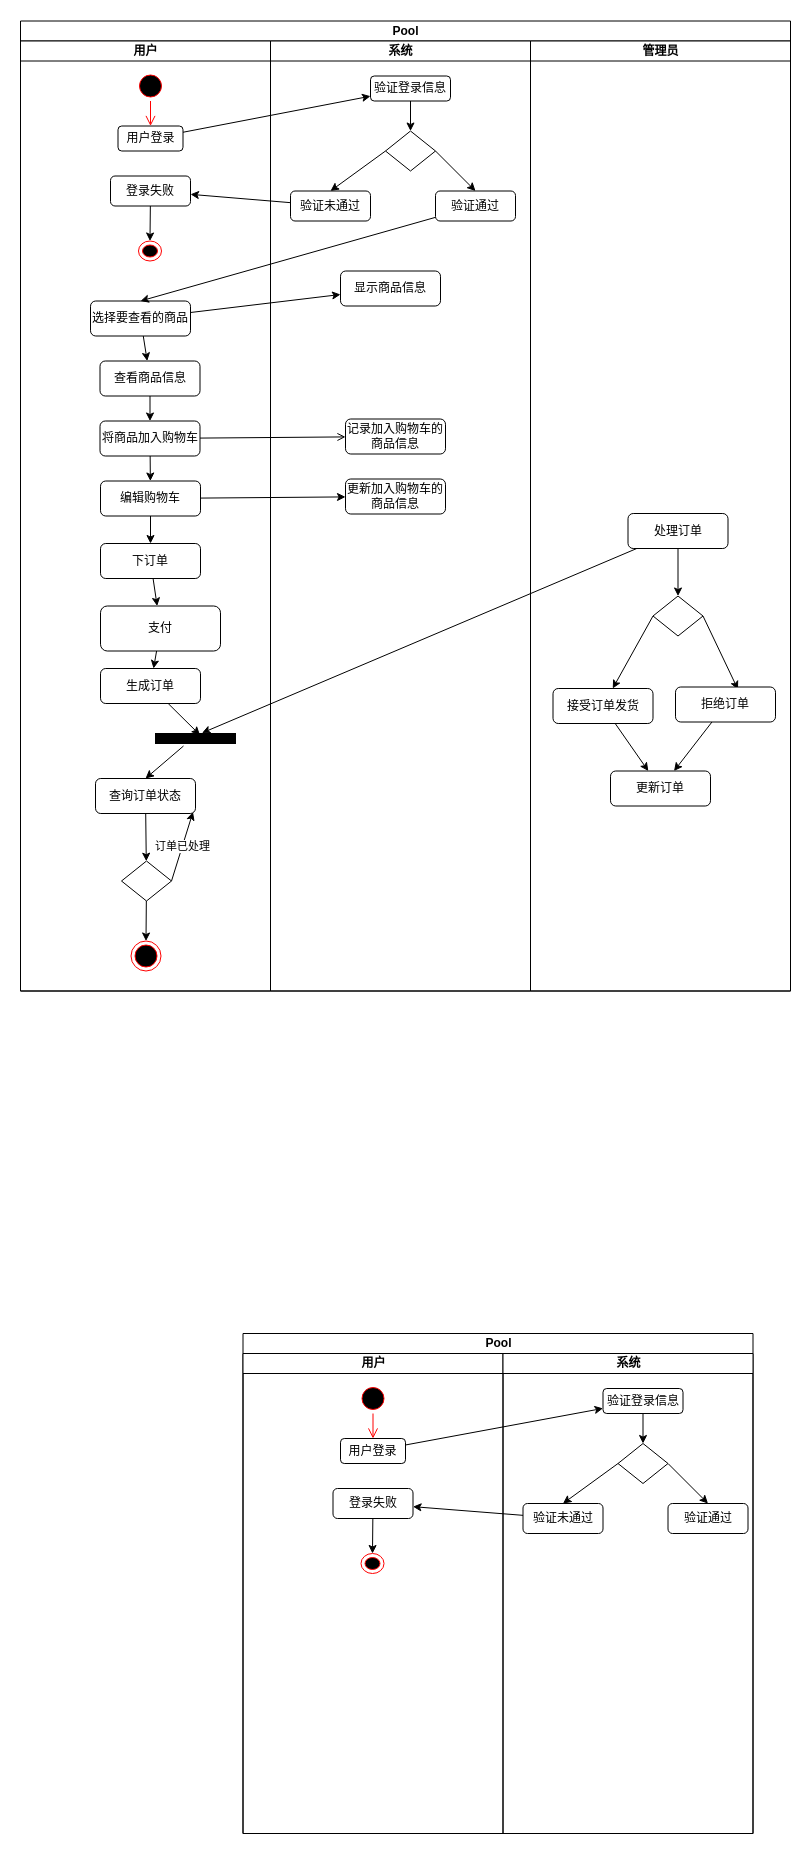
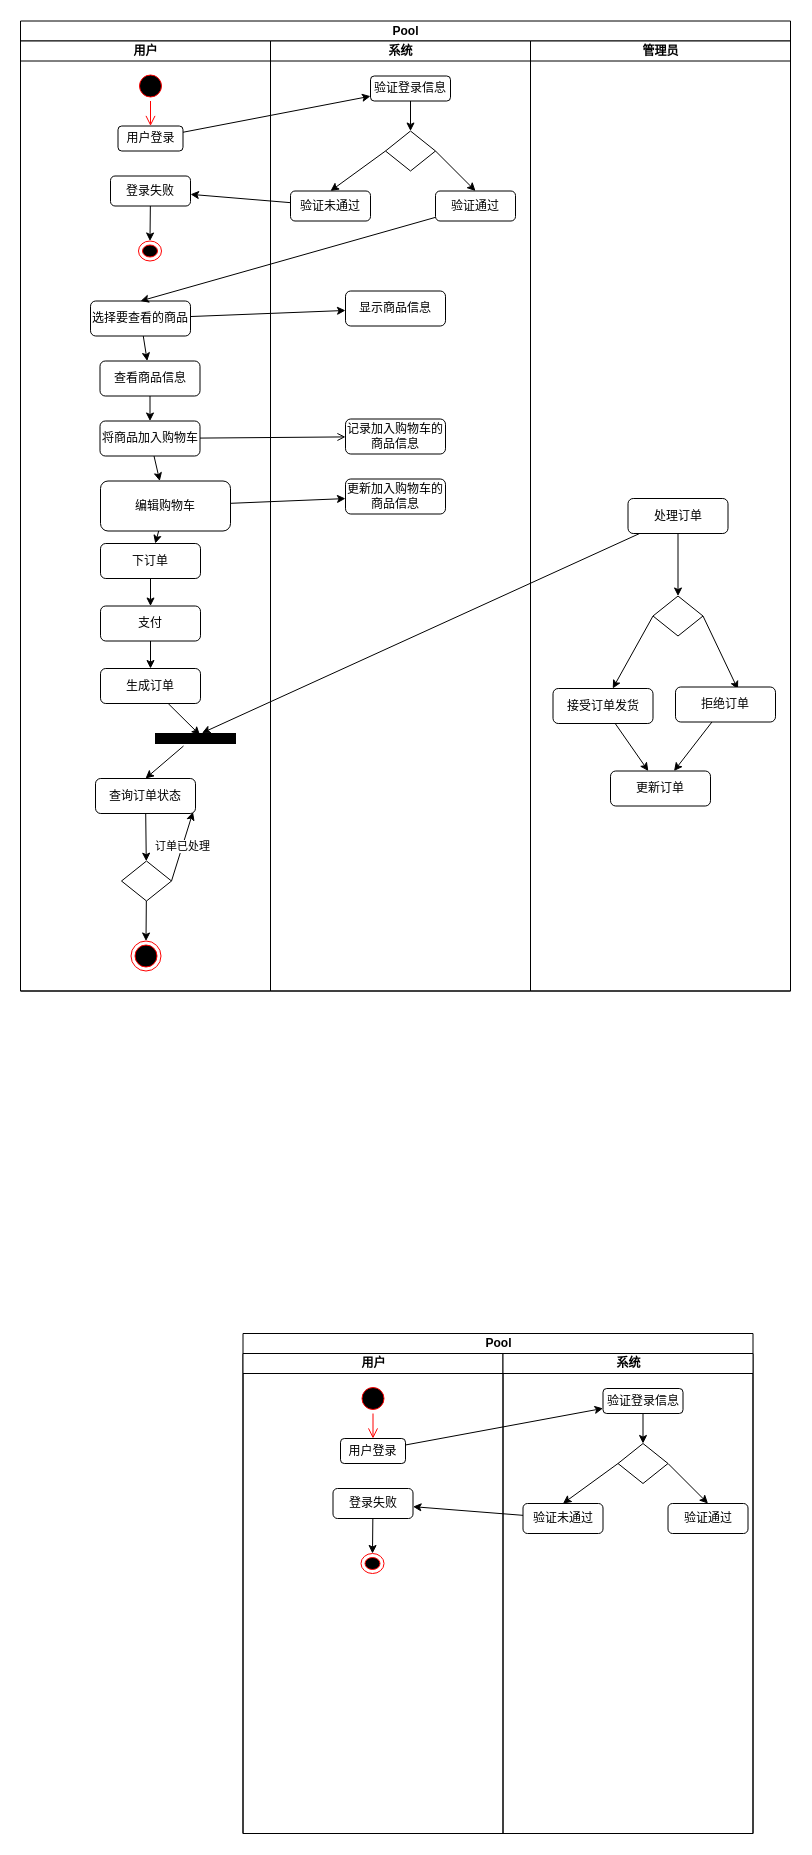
node "显示商品信息": moved (391, 289) -> (396, 309)
node "编辑购物车": size 100x35 -> 130x50
node "处理订单": moved (678, 531) -> (678, 516)
node "支付": size 120x45 -> 100x35
